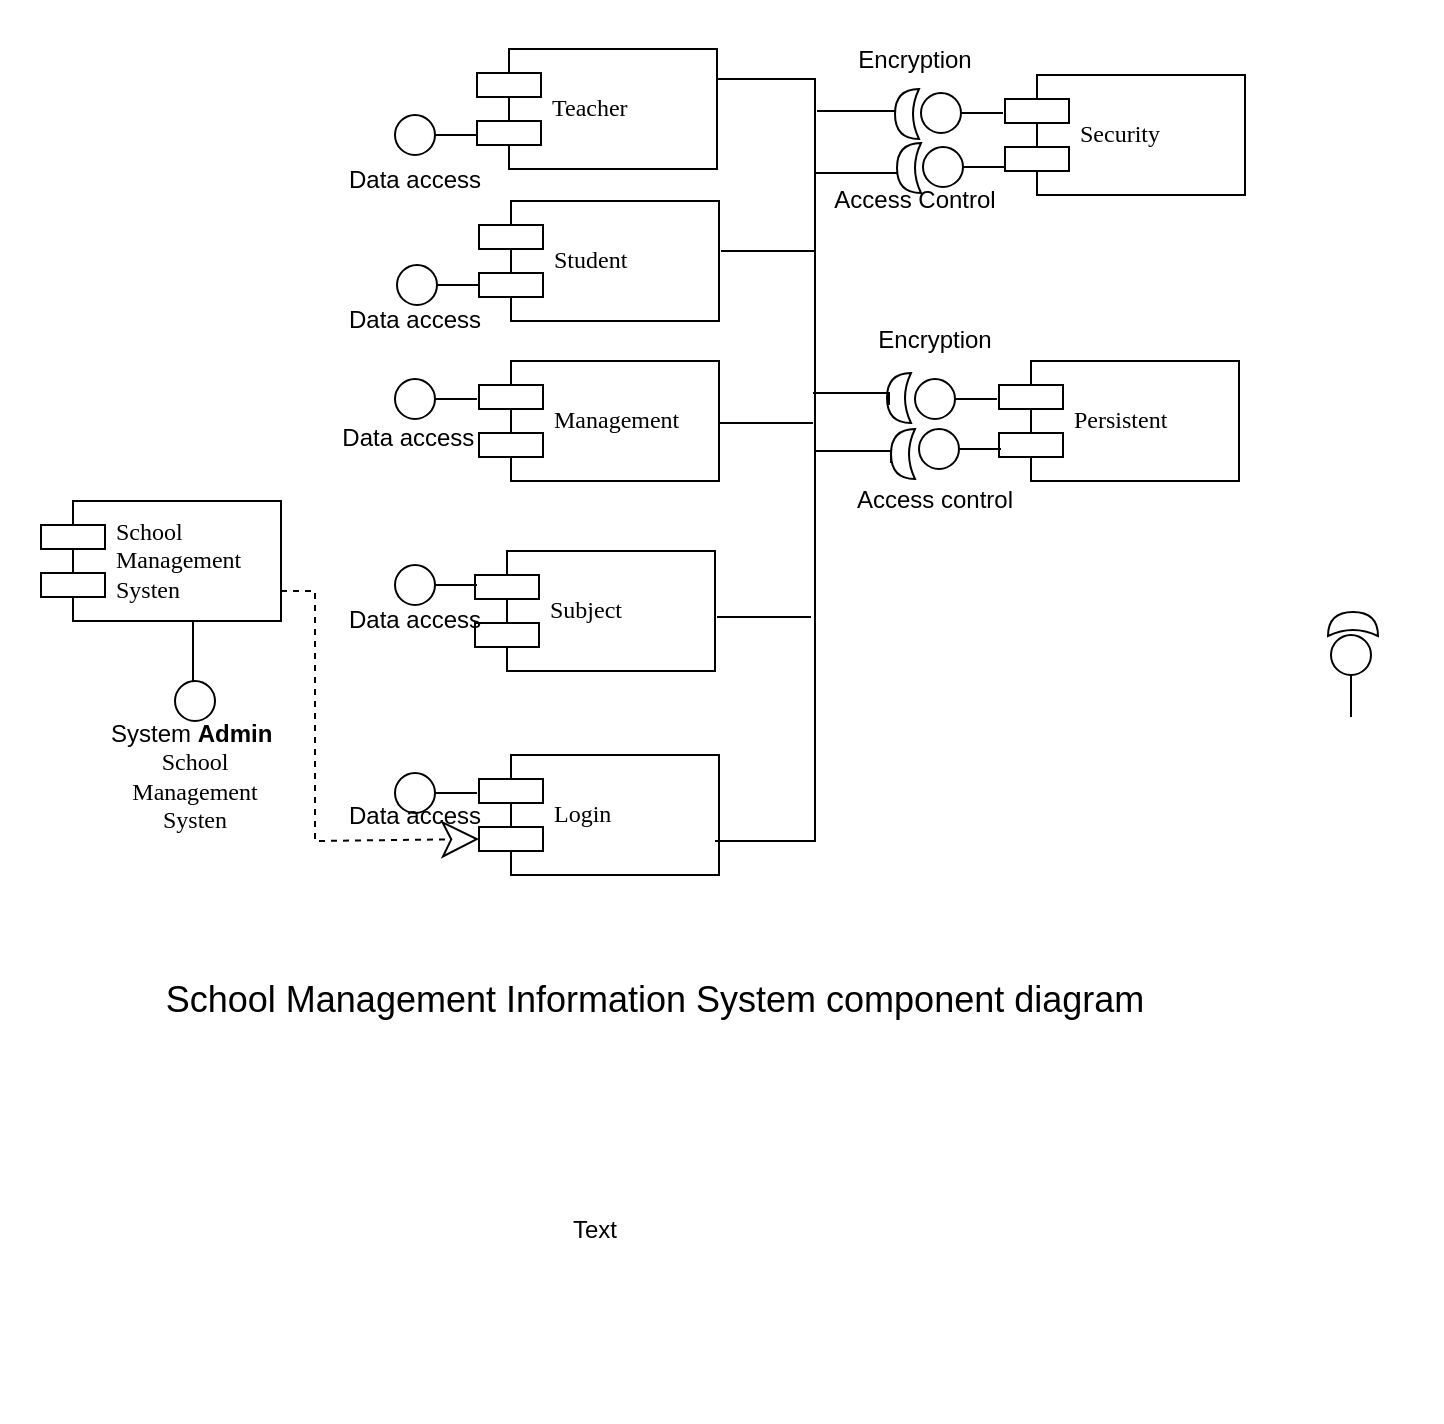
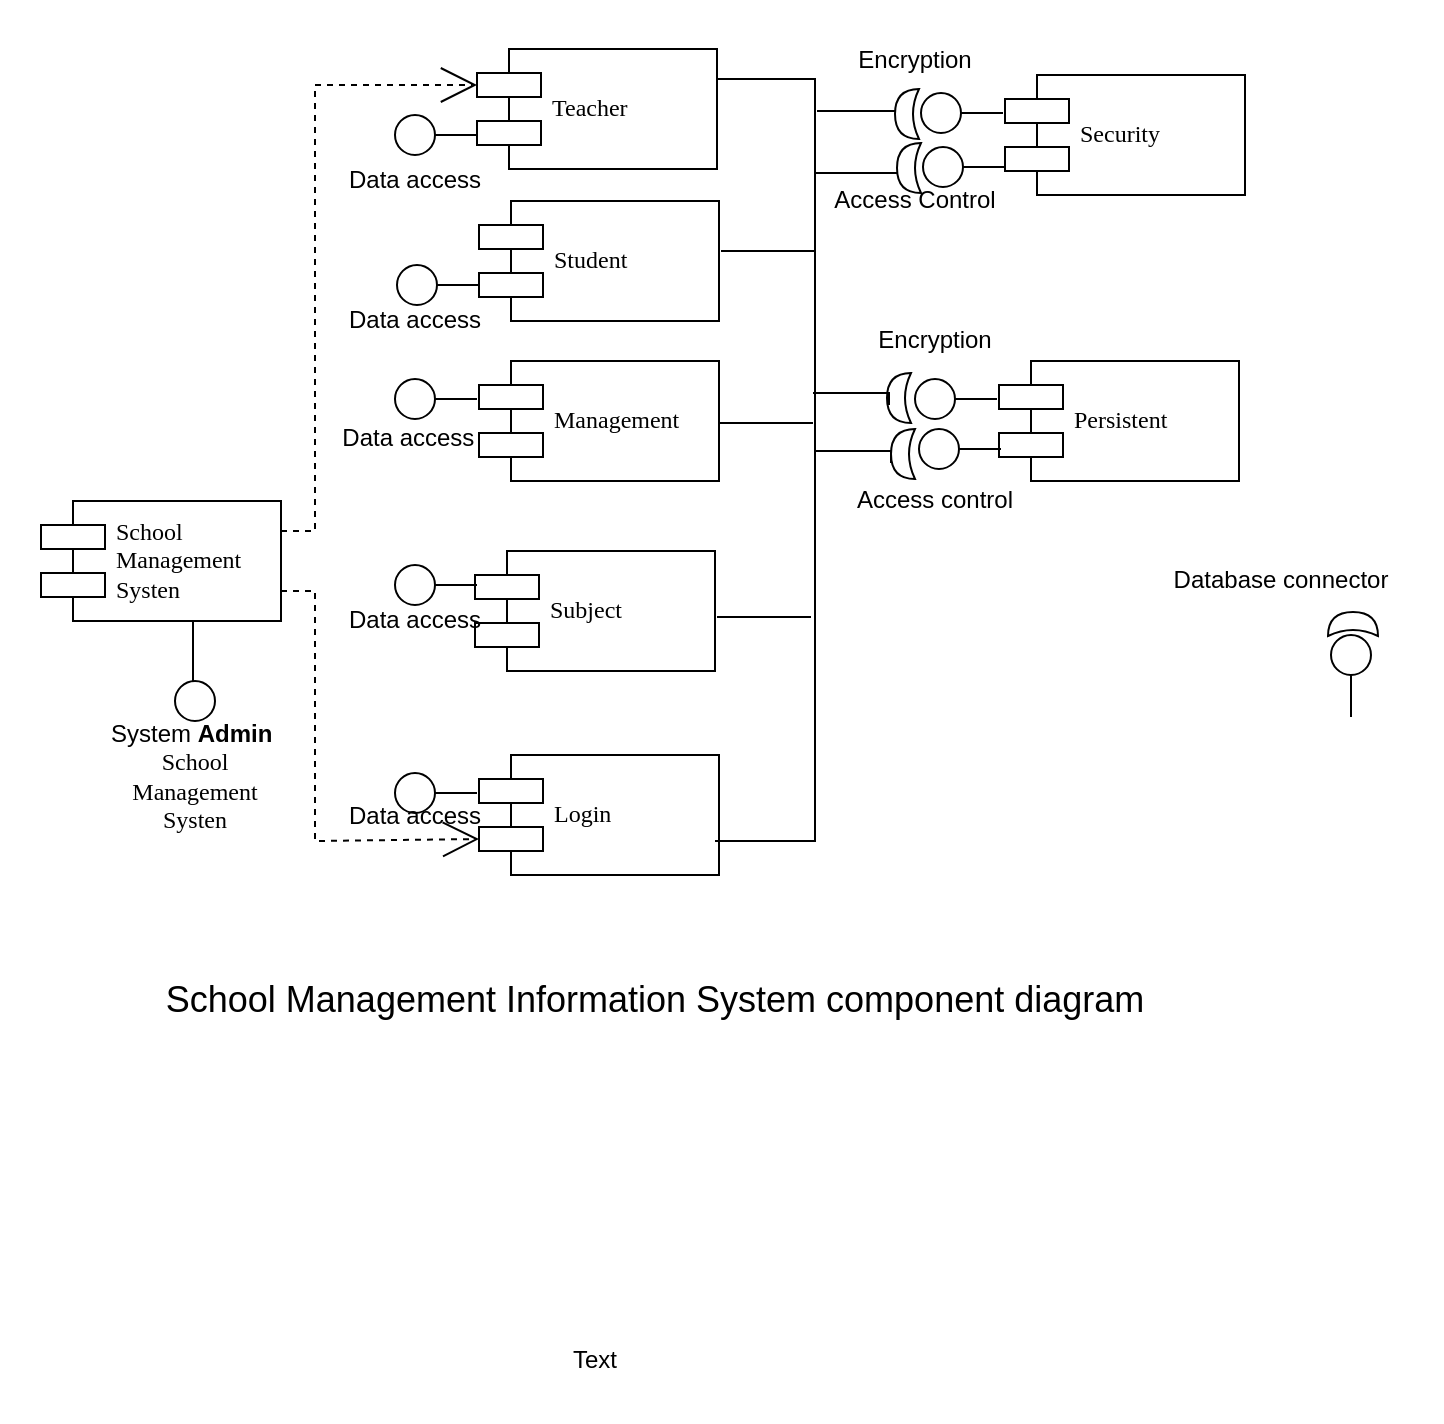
edge "School Management Systen" -> "Teacher": added
node "Database connector": added
edge "School Management Systen" -> "Login": arrowhead classic -> open
node "Text": moved (595, 1231) -> (595, 1361)
